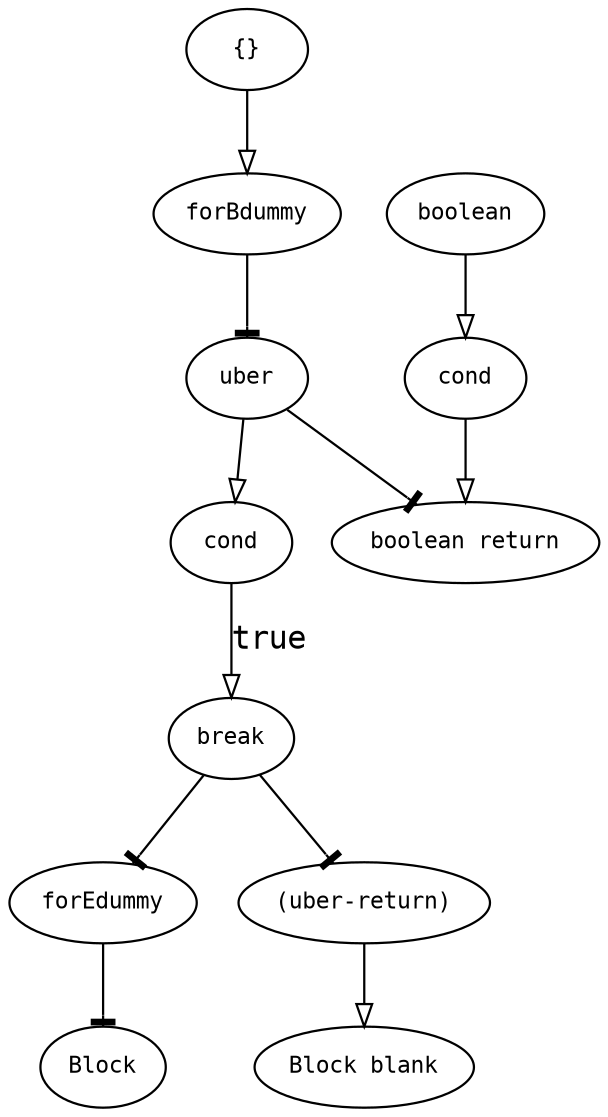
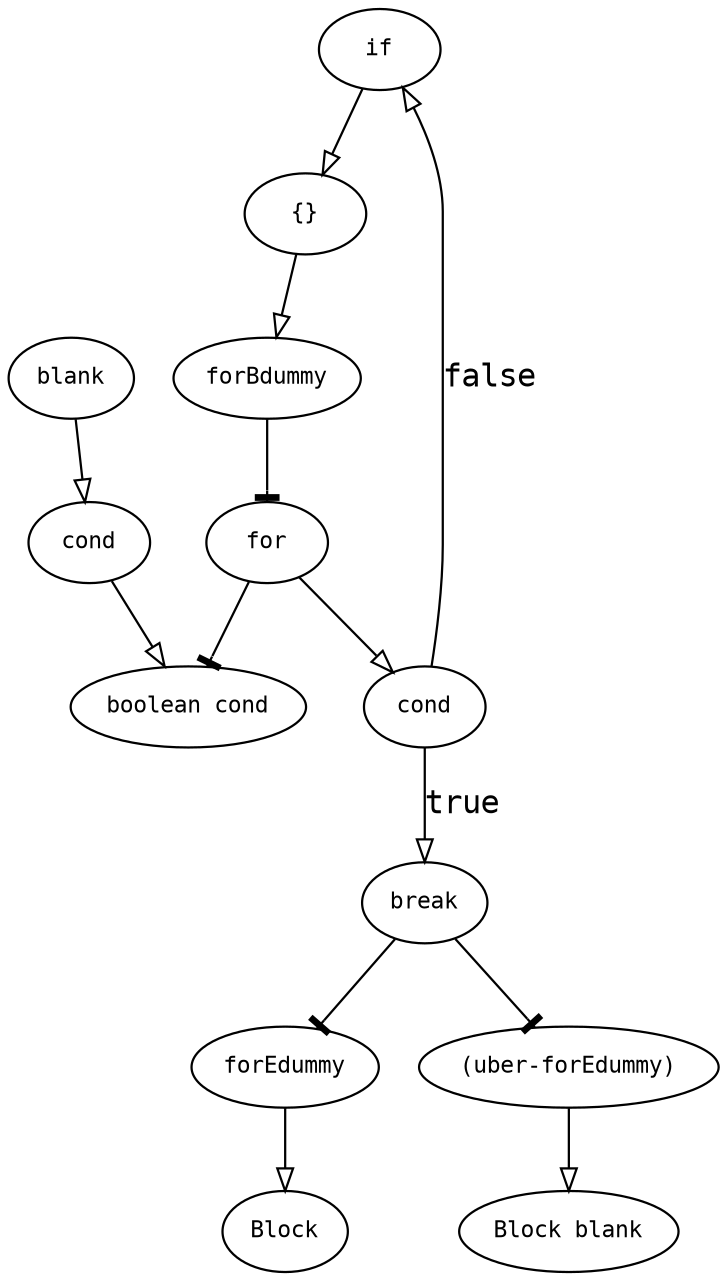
node "if": added
node "boolean": label "boolean" -> "blank"
node "uber": label "uber" -> "for"
node "boolean return": label "boolean return" -> "boolean cond"
node "(uber-return)": label "(uber-return)" -> "(uber-forEdummy)"
edge "forEdummy" -> "Block": arrowhead tee -> onormal
